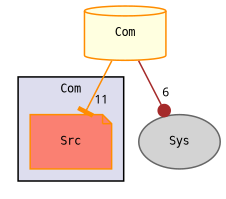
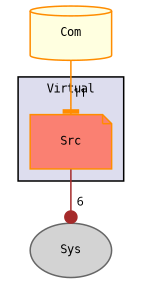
edge "Com" -> "Sys": now "Src" -> "Sys"
cluster "Com": label "Com" -> "Virtual"
